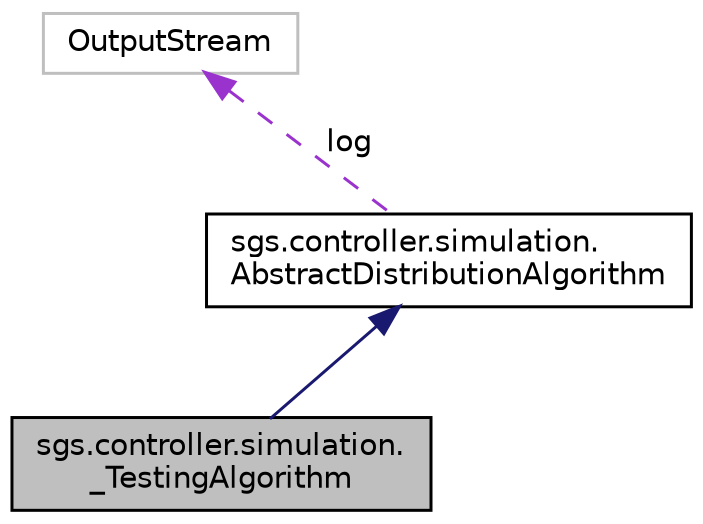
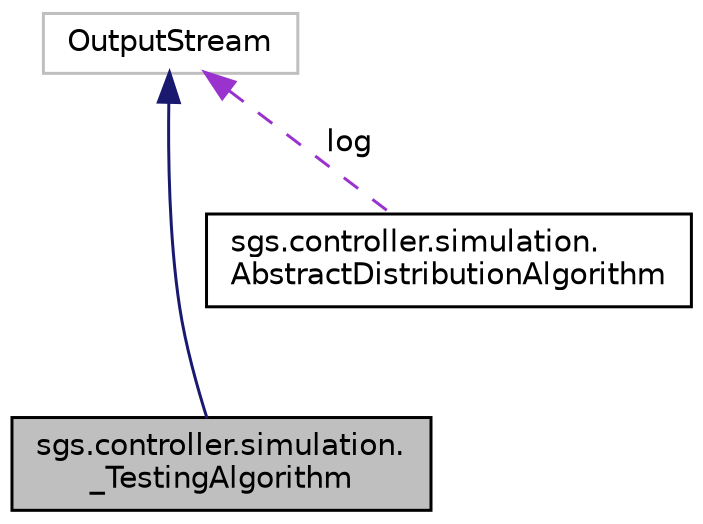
edge "sgs.controller.simulation. _TestingAlgorithm" -> "sgs.controller.simulation. AbstractDistributionAlgorithm": now "sgs.controller.simulation. _TestingAlgorithm" -> "OutputStream"
